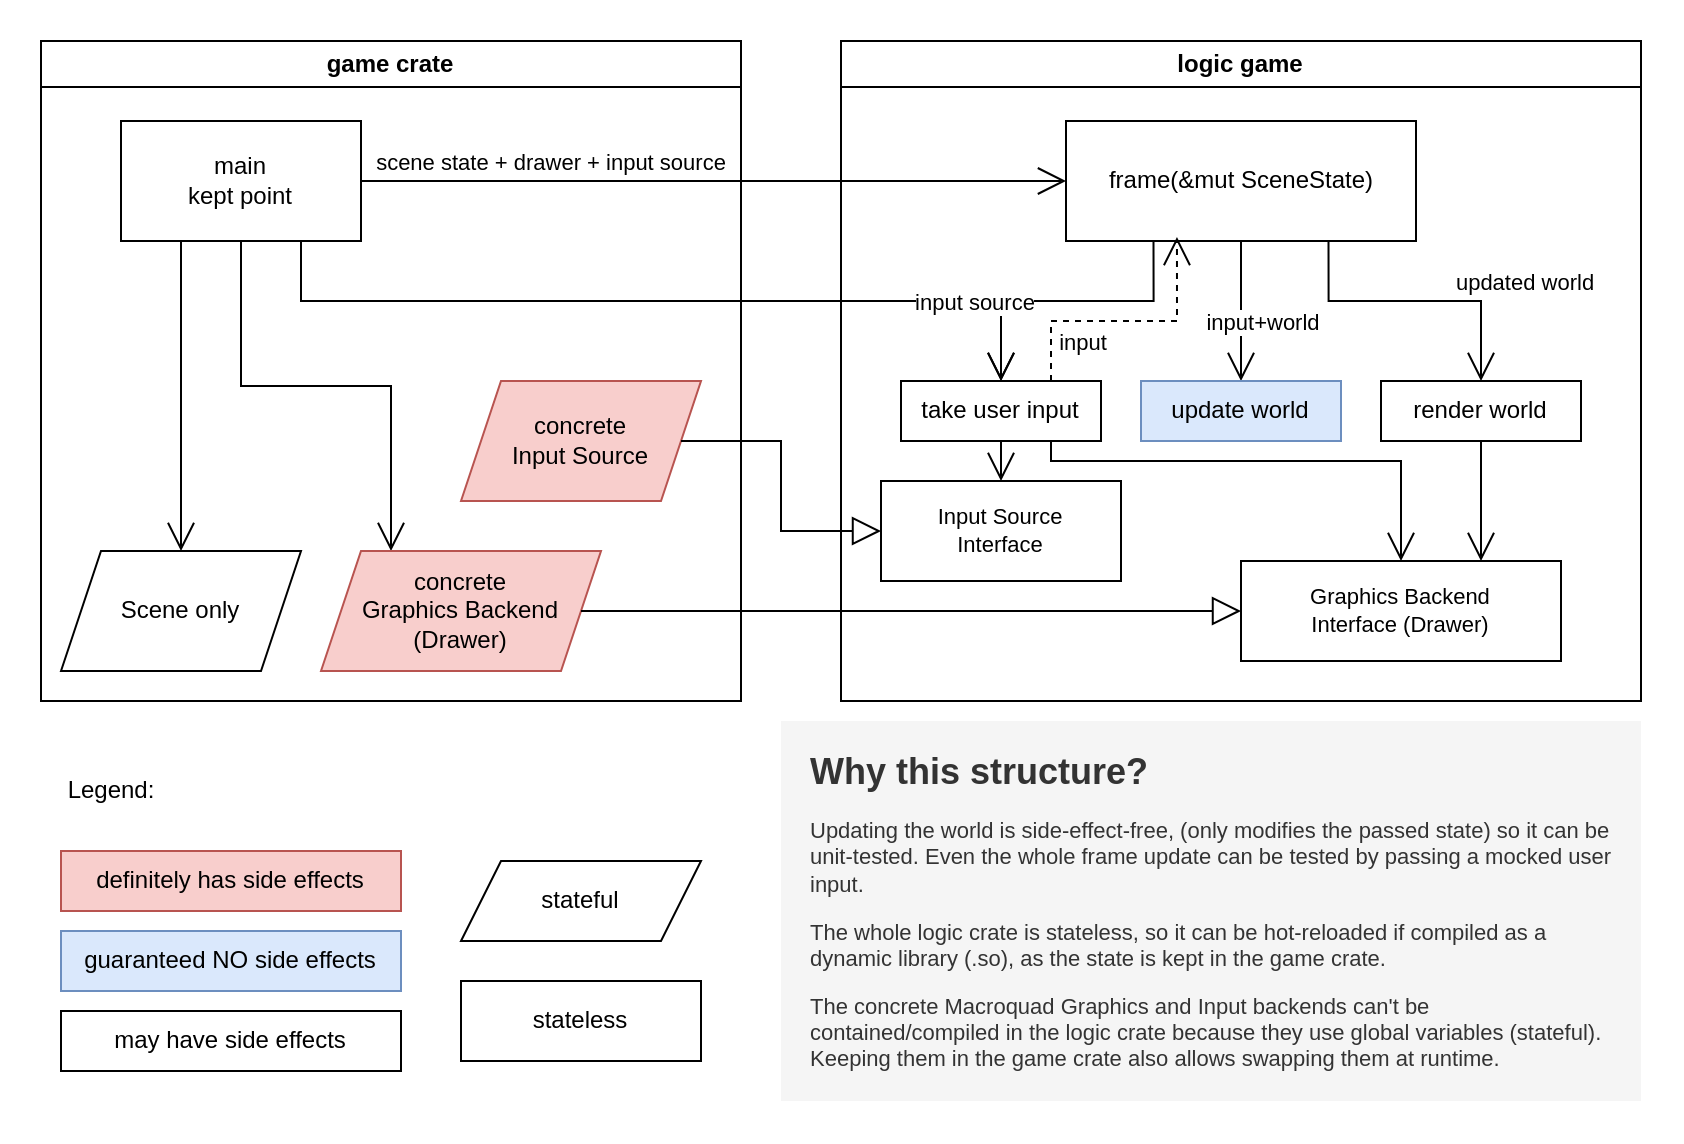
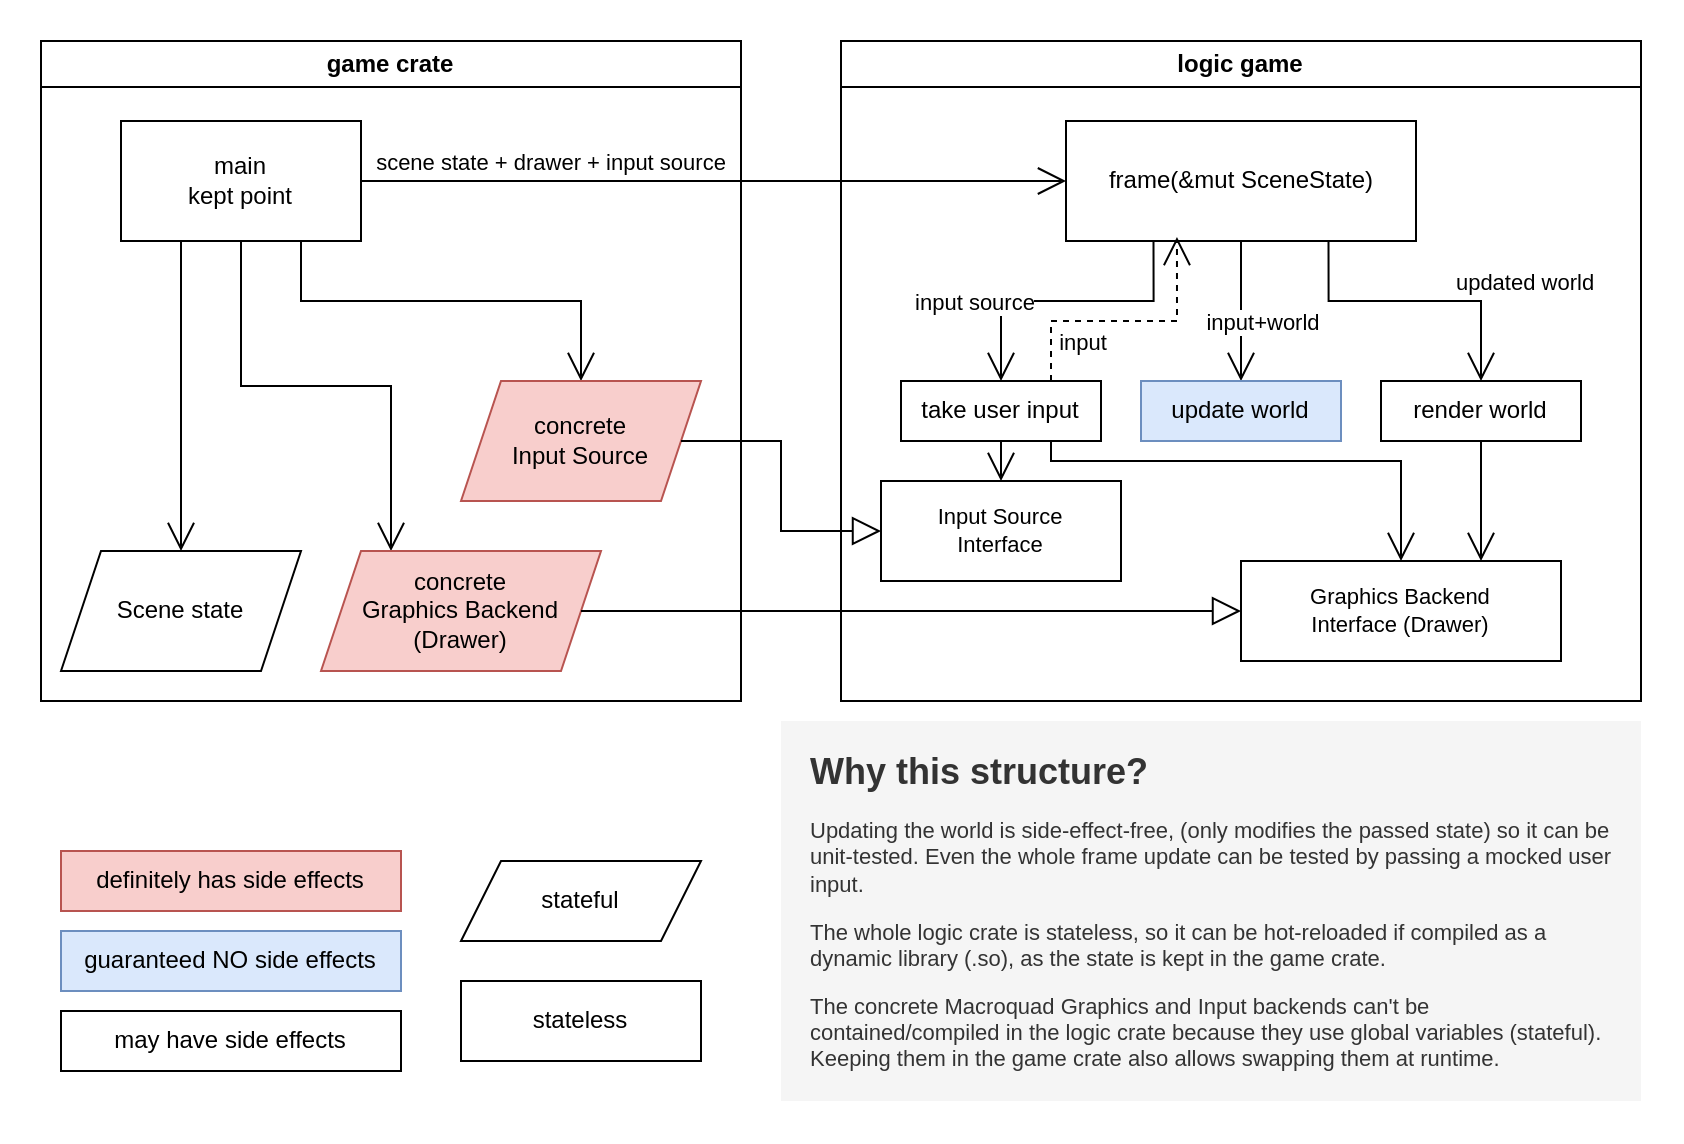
edge "main kept point" -> "take user input": now "main kept point" -> "concrete Input Source"
node "Scene only": label "Scene only" -> "Scene state"
node "Legend:": removed
